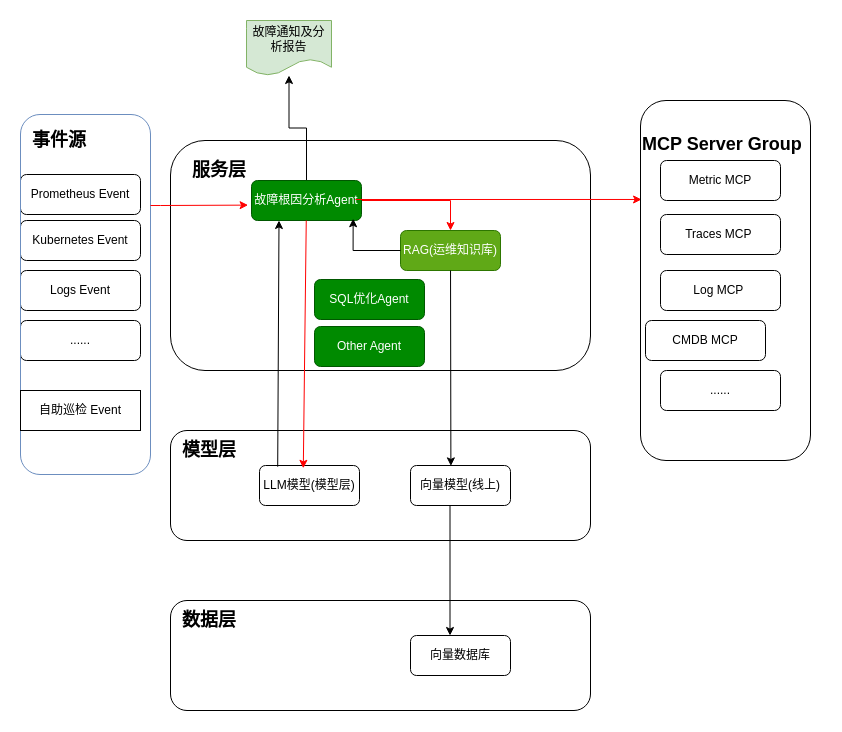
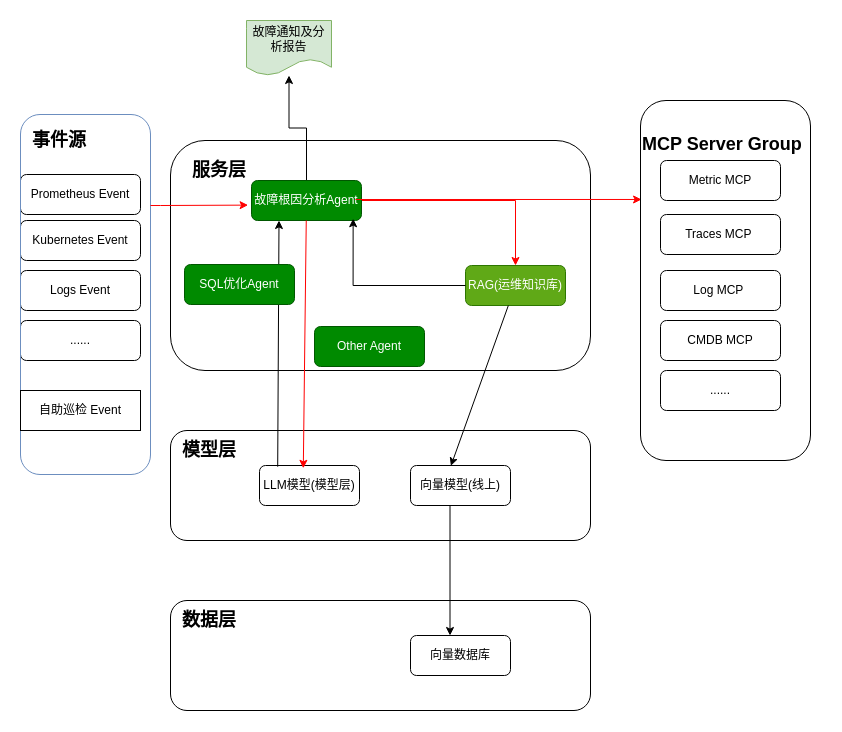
node "RAG(运维知识库)": moved (451, 251) -> (516, 286)
node "SQL优化Agent": moved (370, 300) -> (240, 285)
node "CMDB MCP": moved (706, 341) -> (721, 341)
